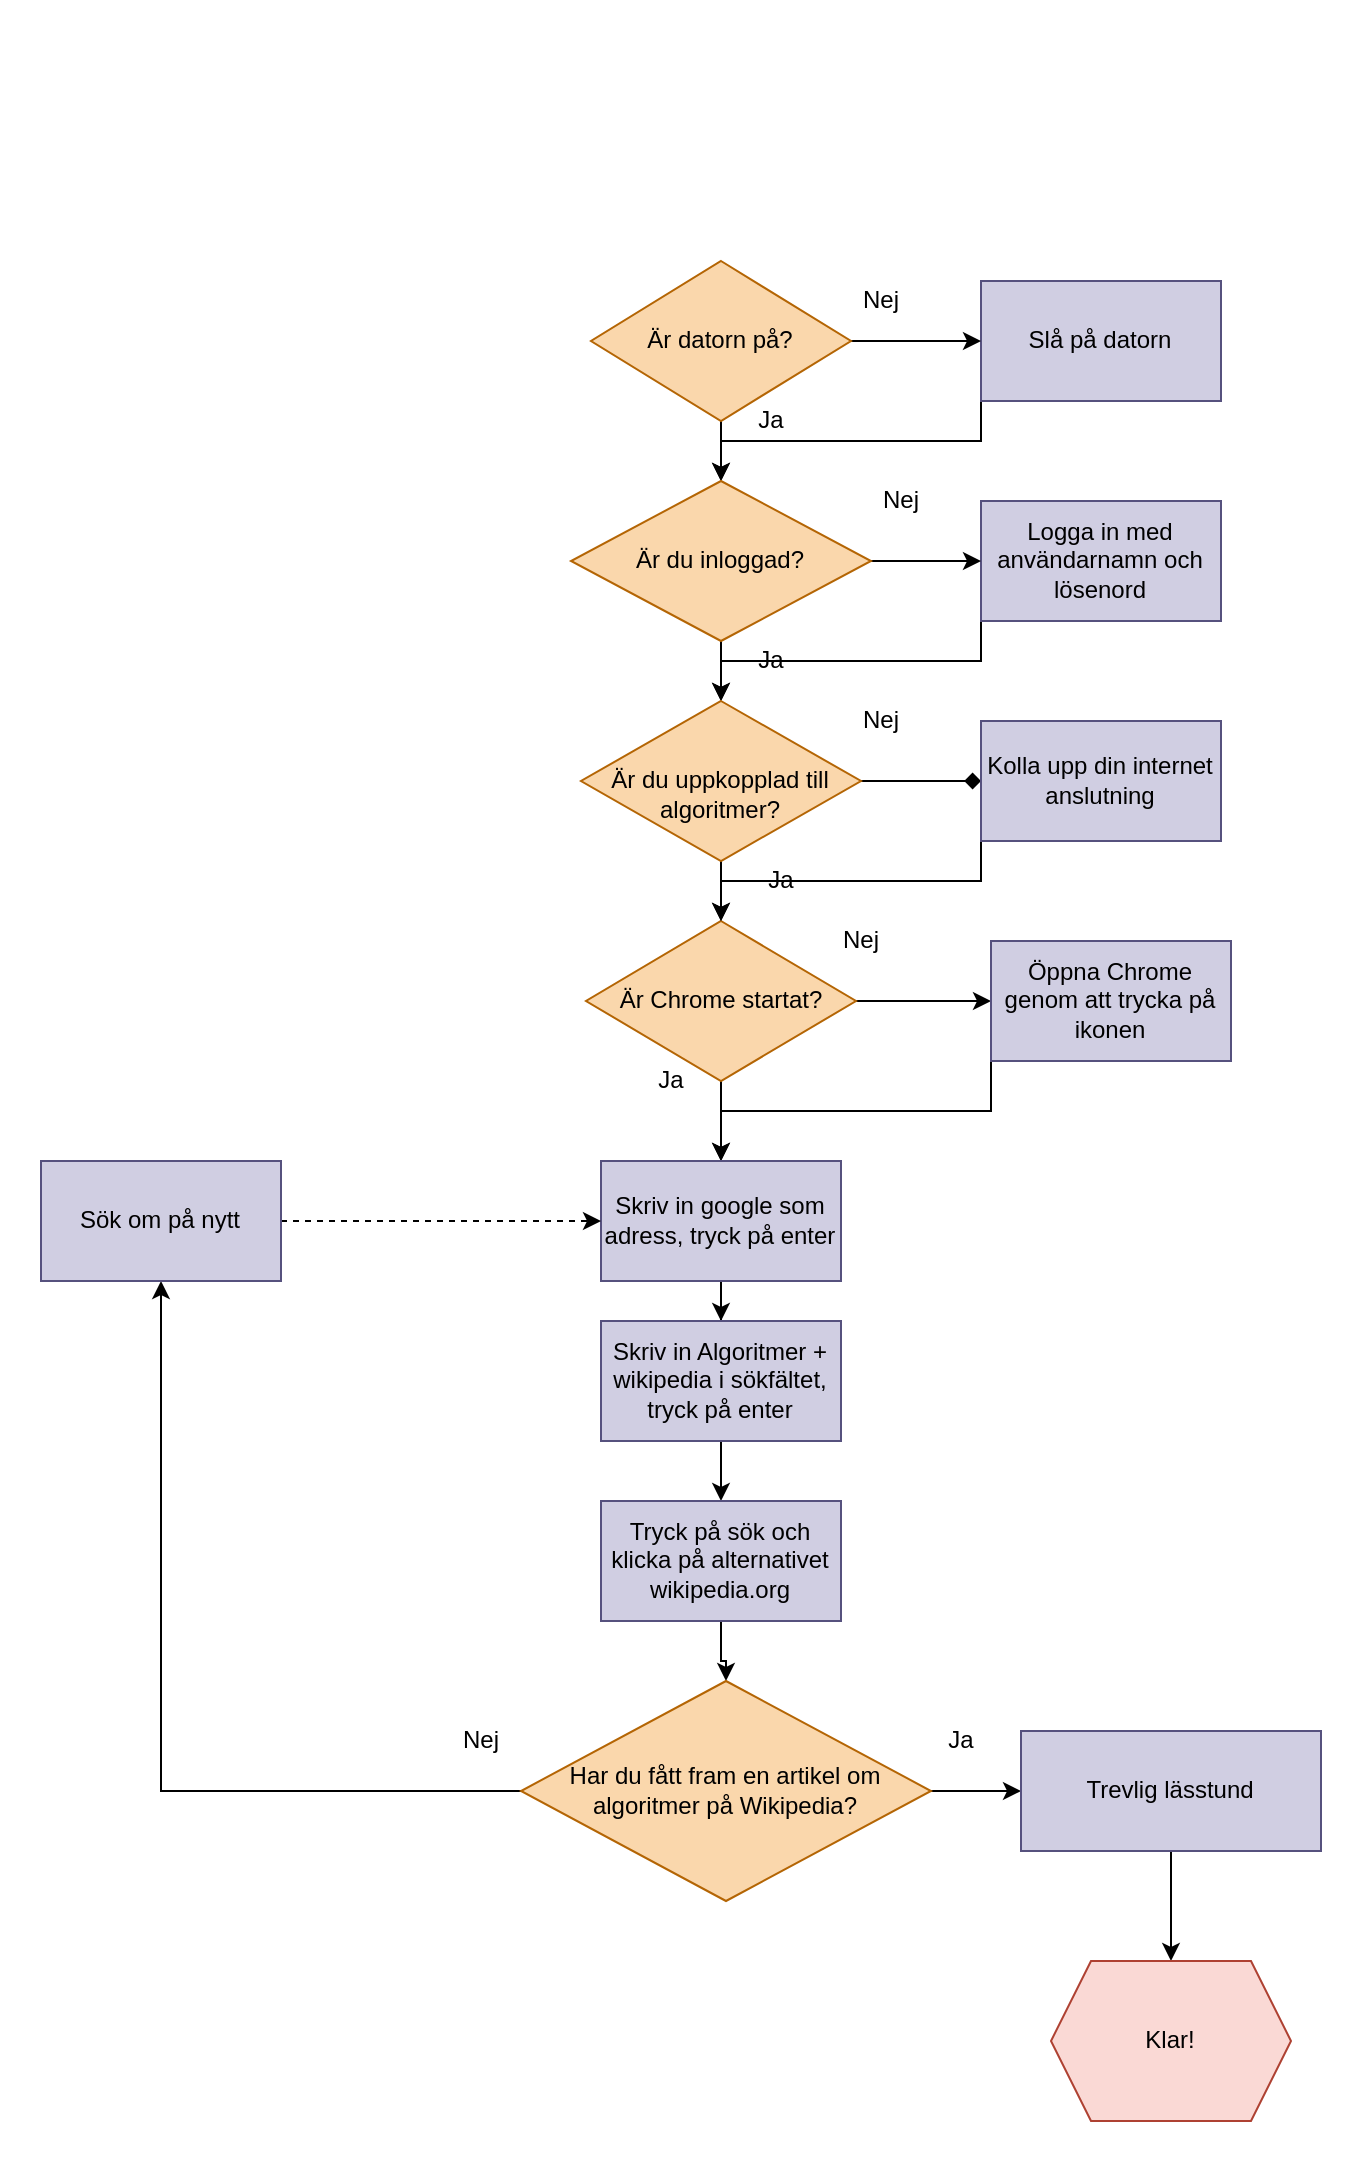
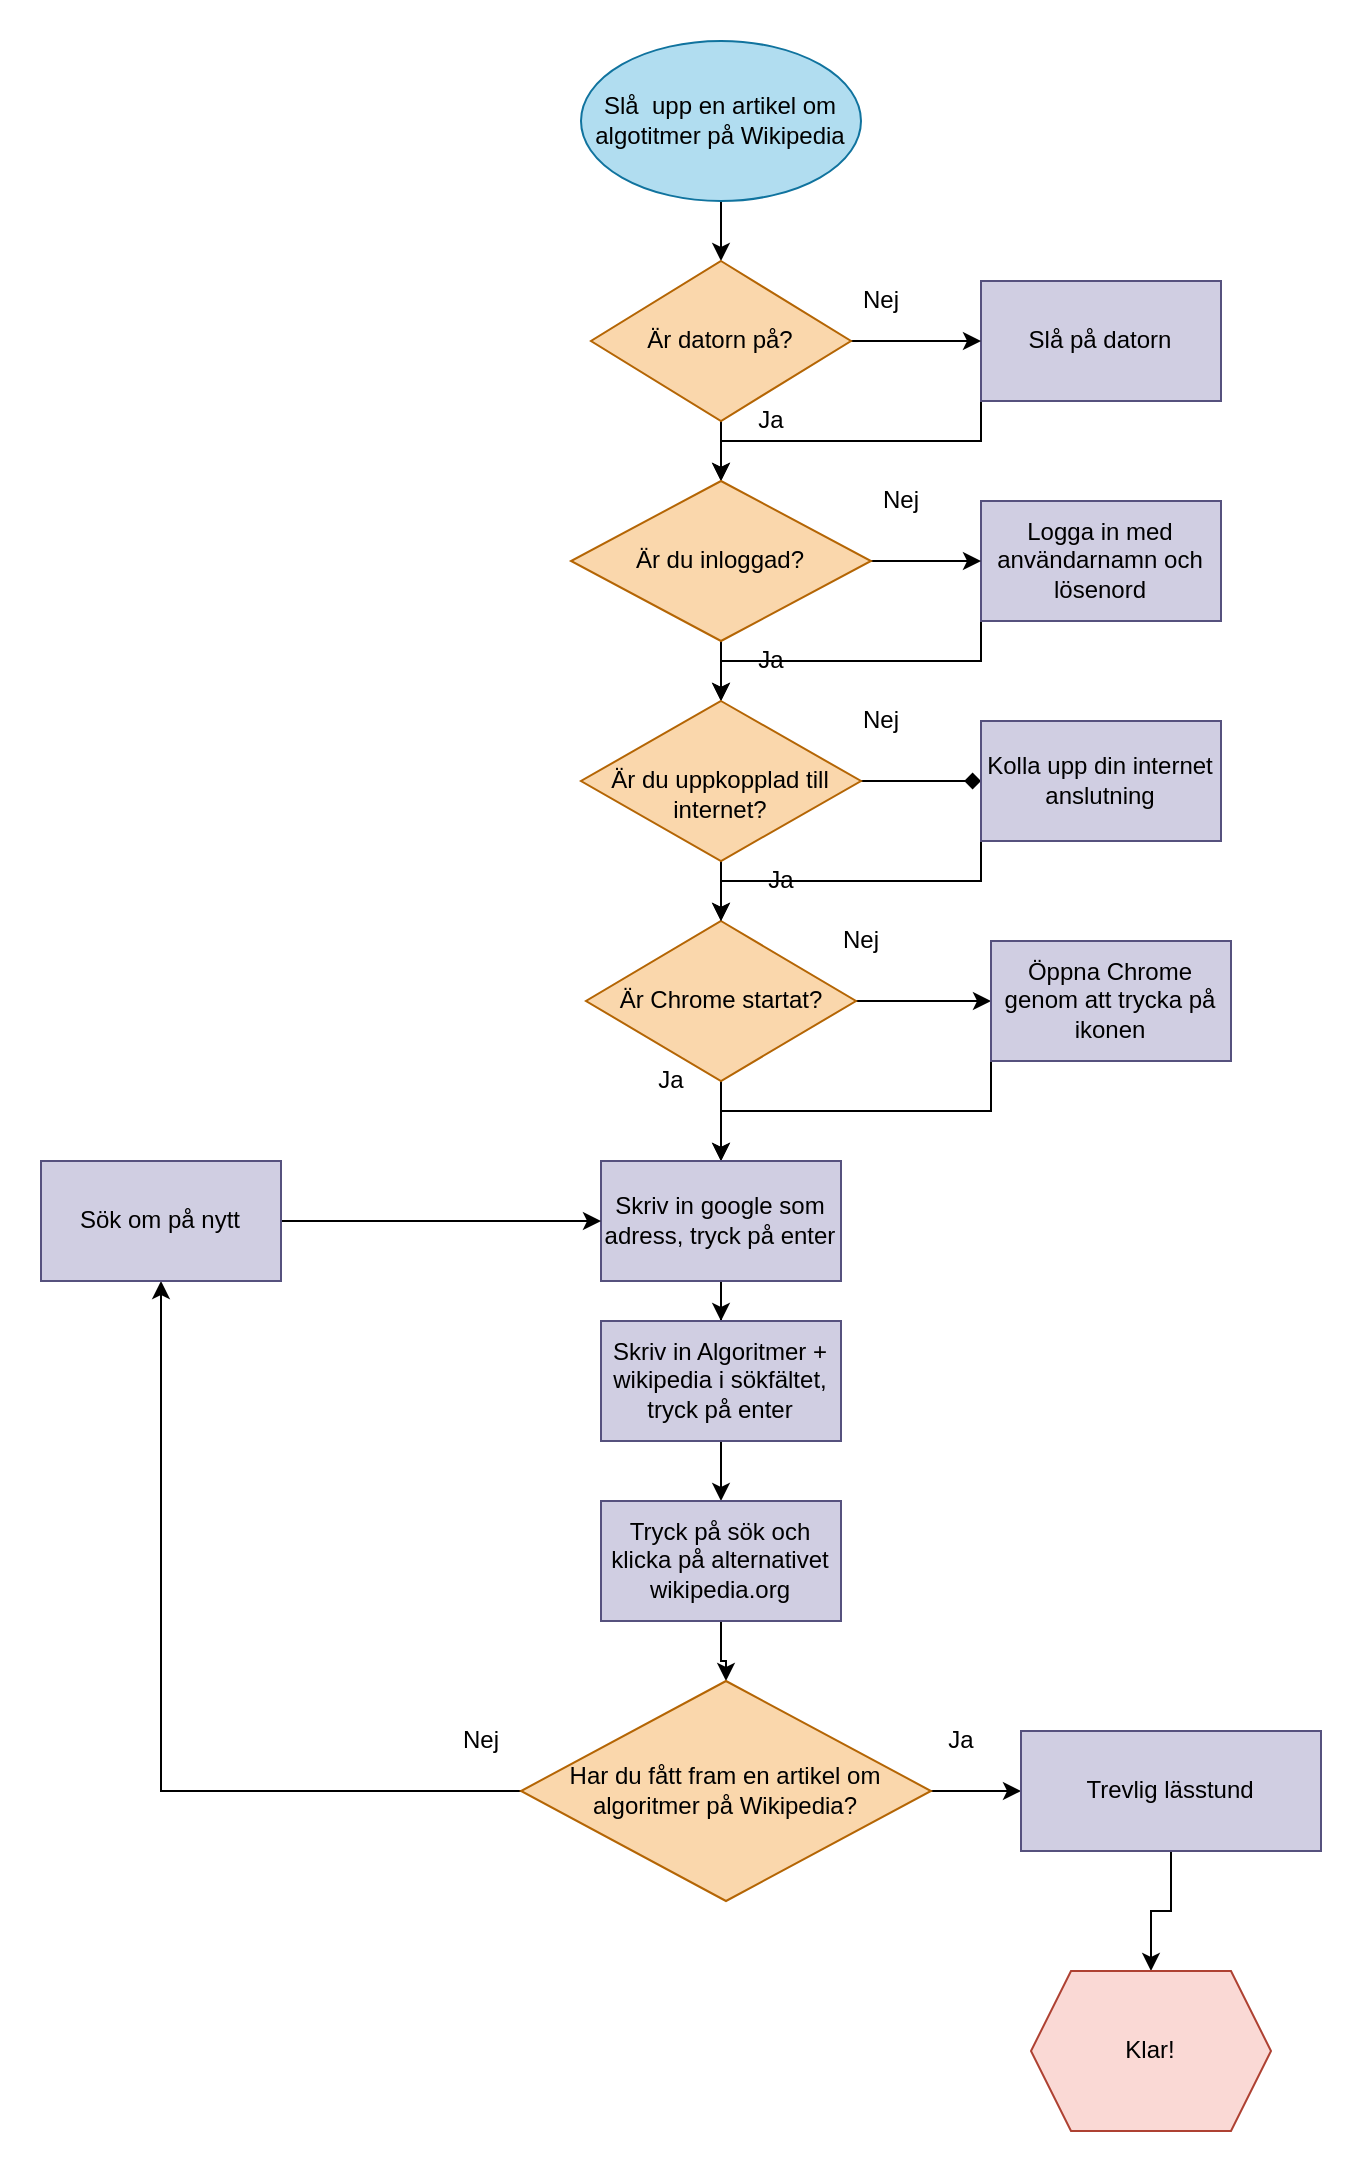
node "Slå upp en artikel om algotitmer på Wikipedia": added
edge "Slå upp en artikel om algotitmer på Wikipedia" -> "Är datorn på?": added
node "Är du uppkopplad till algoritmer?": label "Är du uppkopplad till algoritmer?" -> "Är du uppkopplad till internet?"
edge "Sök om på nytt" -> "Skriv in google som adress, tryck på enter": style dashed -> solid
node "Klar!": moved (1171, 2041) -> (1151, 2051)
